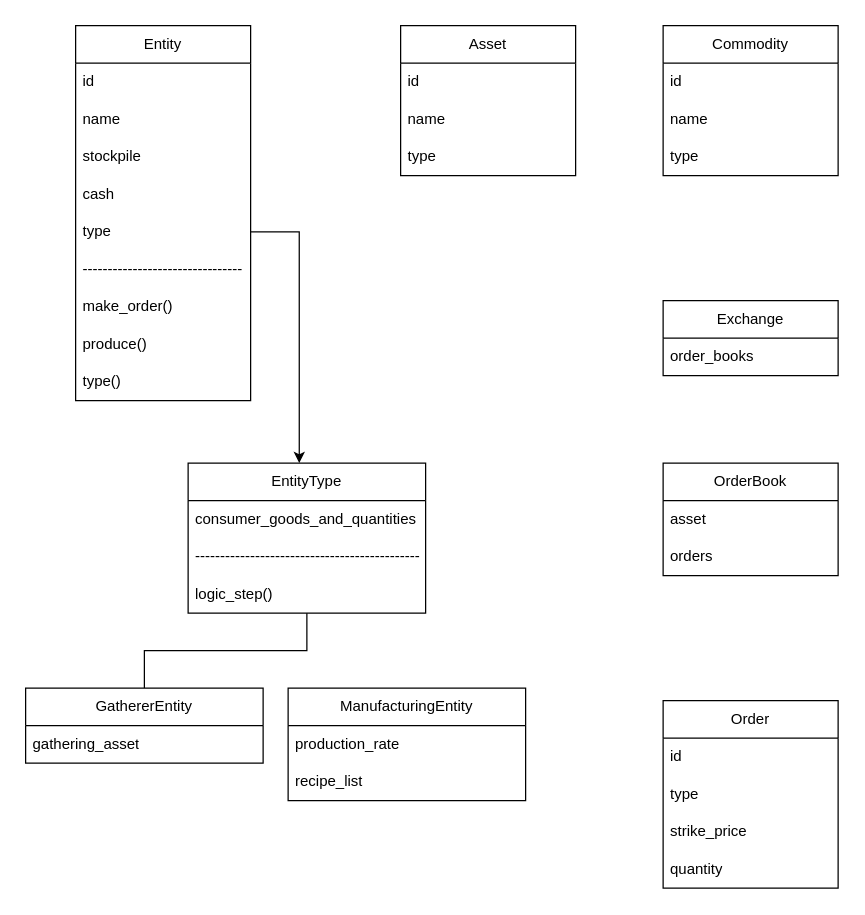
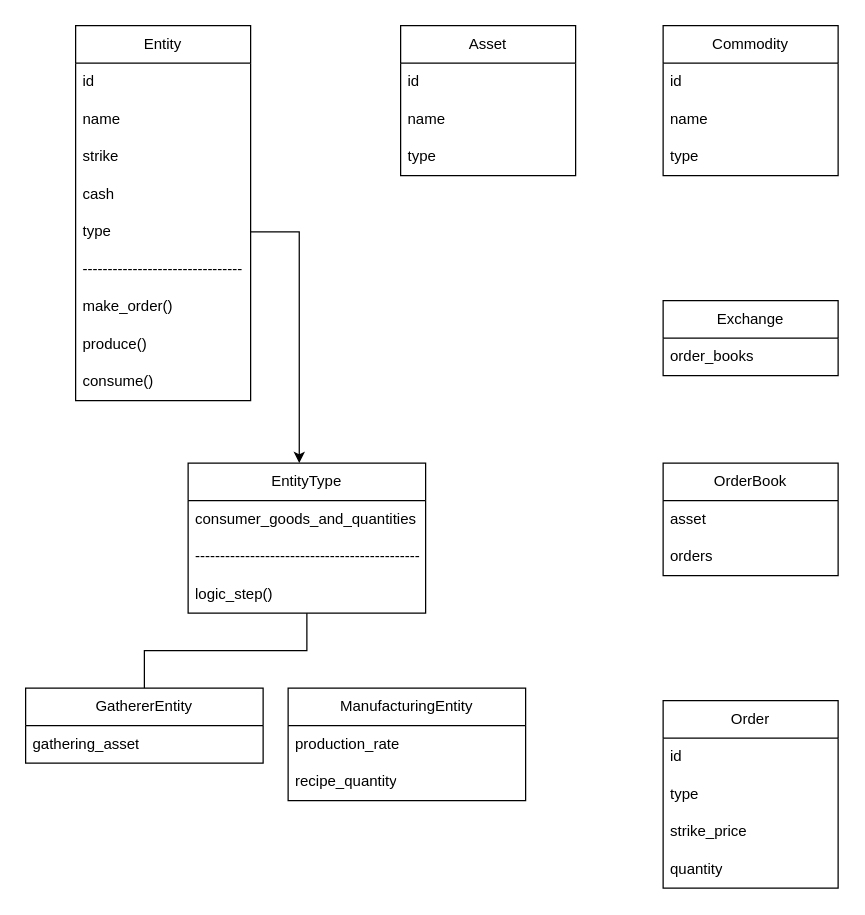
node "stockpile": label "stockpile" -> "strike"
node "type()": label "type()" -> "consume()"
node "recipe_list": label "recipe_list" -> "recipe_quantity"
